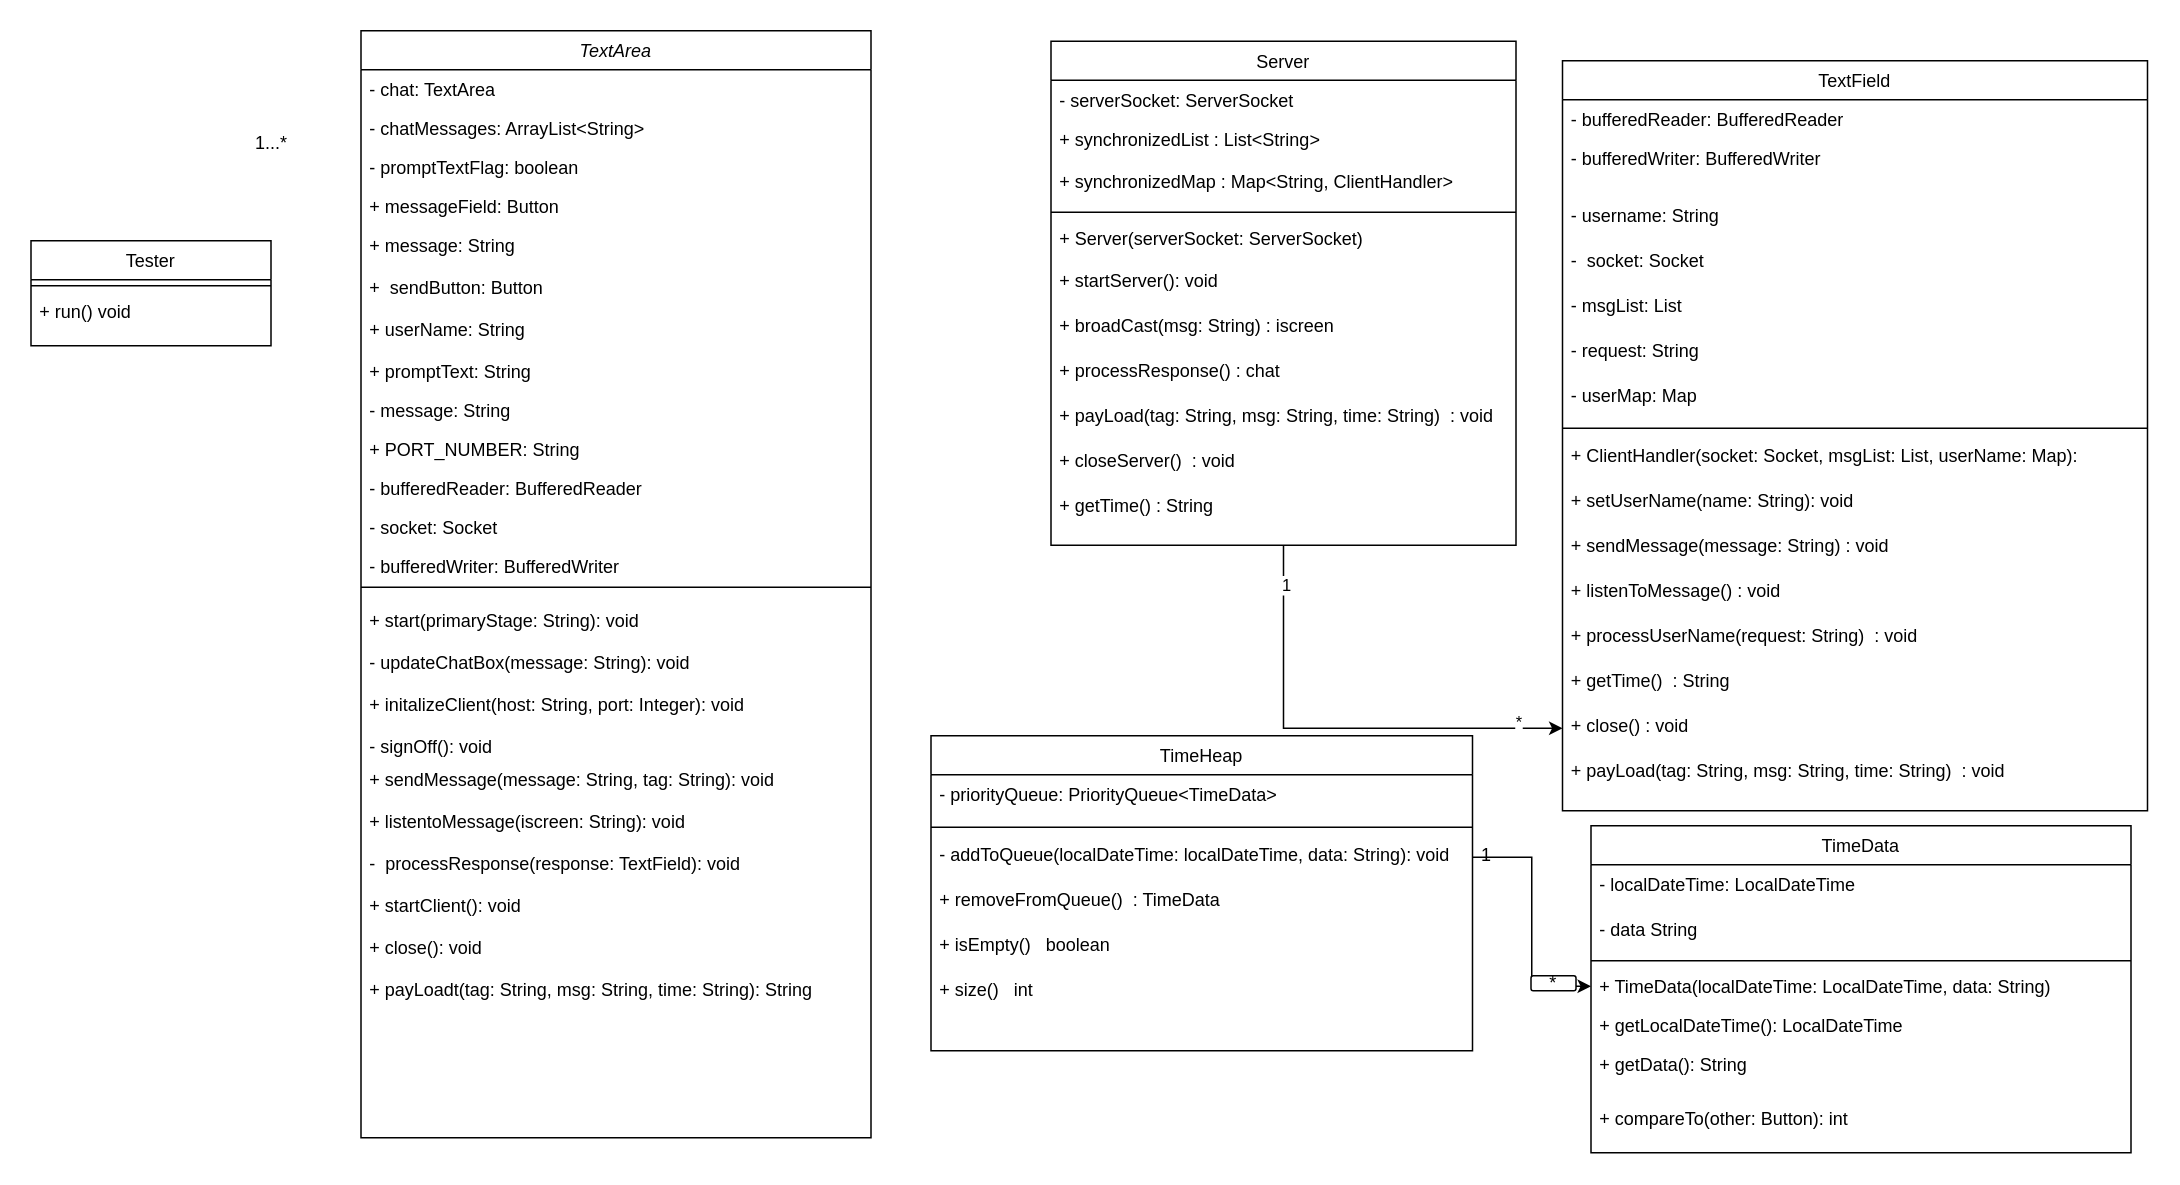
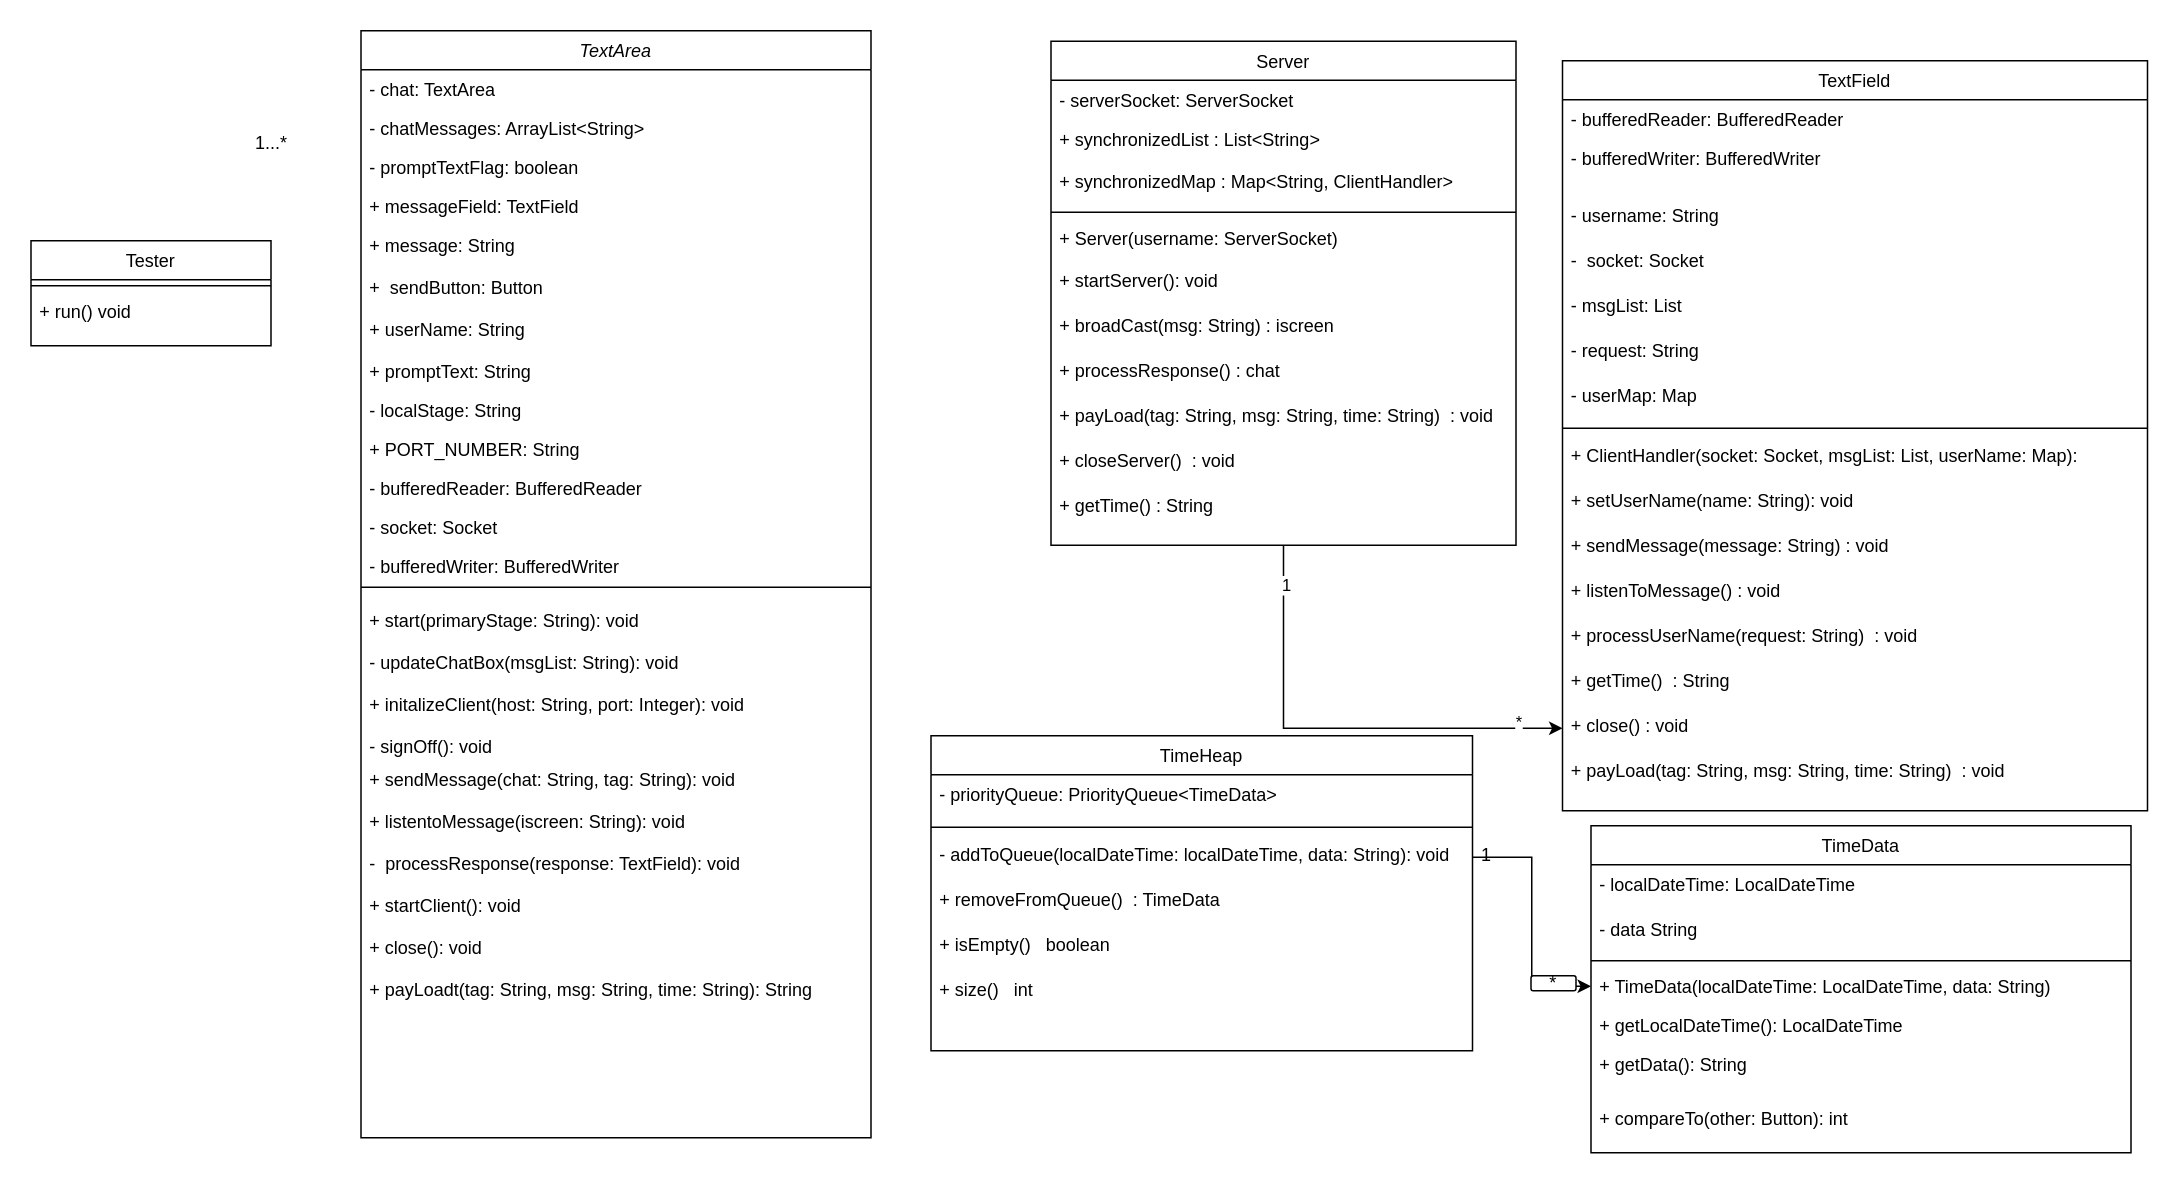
node "+ messageField: Button": label "+ messageField: Button" -> "+ messageField: TextField"
node "+ Server(serverSocket: ServerSocket)": label "+ Server(serverSocket: ServerSocket)" -> "+ Server(username: ServerSocket)"
node "- message: String": label "- message: String" -> "- localStage: String"
node "- updateChatBox(message: String): void": label "- updateChatBox(message: String): void" -> "- updateChatBox(msgList: String): void"
node "+ sendMessage(message: String, tag: String): void": label "+ sendMessage(message: String, tag: String): void" -> "+ sendMessage(chat: String, tag: String): void"
